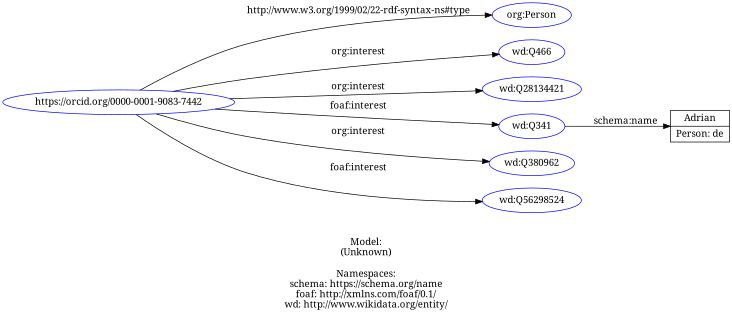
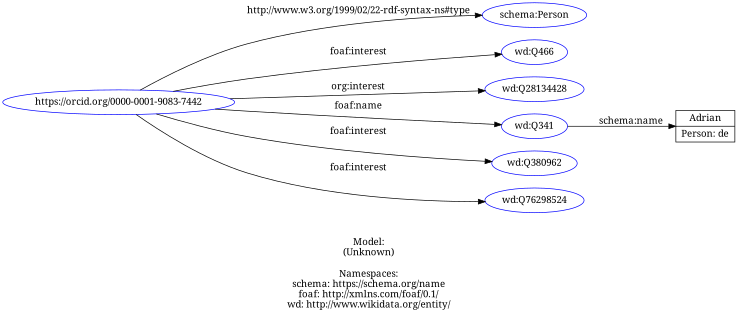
node "org:Person": label "org:Person" -> "schema:Person"
edge "https://orcid.org/0000-0001-9083-7442" -> "wd:Q466": label "org:interest" -> "foaf:interest"
node "wd:Q28134421": label "wd:Q28134421" -> "wd:Q28134428"
edge "https://orcid.org/0000-0001-9083-7442" -> "wd:Q341": label "foaf:interest" -> "foaf:name"
edge "https://orcid.org/0000-0001-9083-7442" -> "wd:Q380962": label "org:interest" -> "foaf:interest"
node "wd:Q56298524": label "wd:Q56298524" -> "wd:Q76298524"
